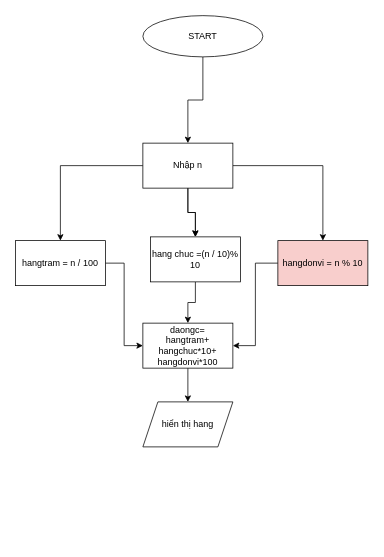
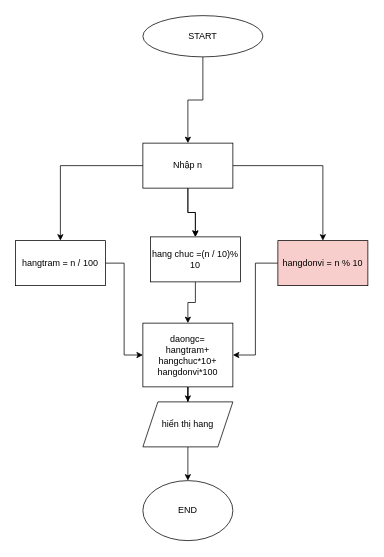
node "daongc= hangtram+ hangchuc*10+ hangdonvi*100": size 90x45 -> 90x64
edge "hiển thị hang" -> "END": added
node "END": added
